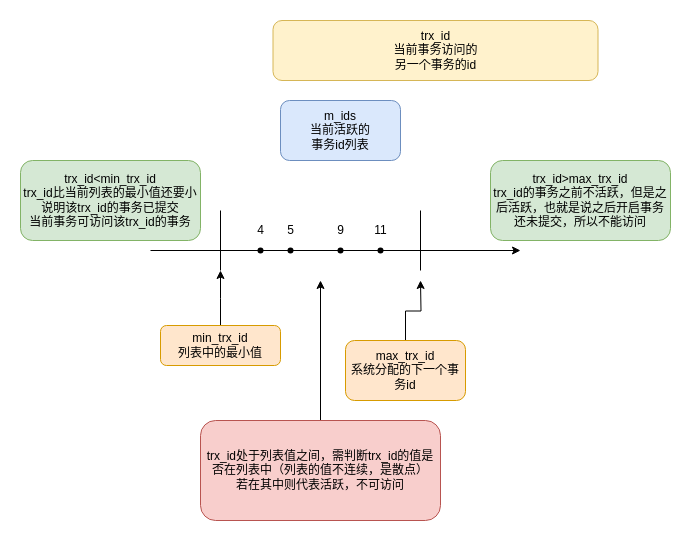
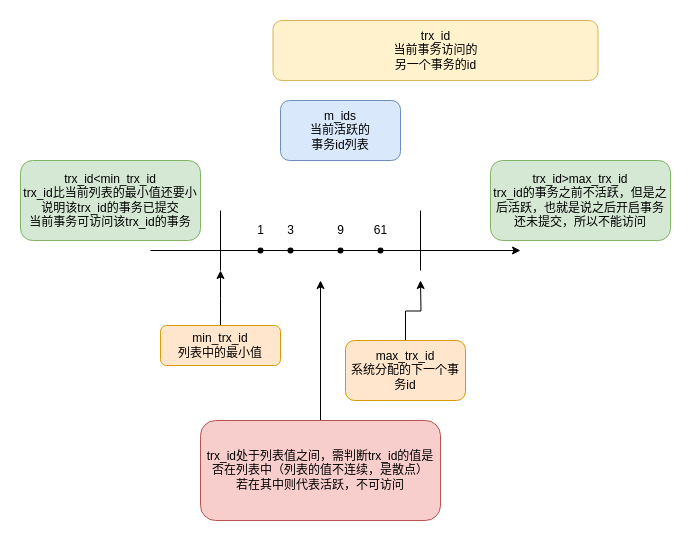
node "4": label "4" -> "1"
node "5": label "5" -> "3"
node "11": label "11" -> "61"
